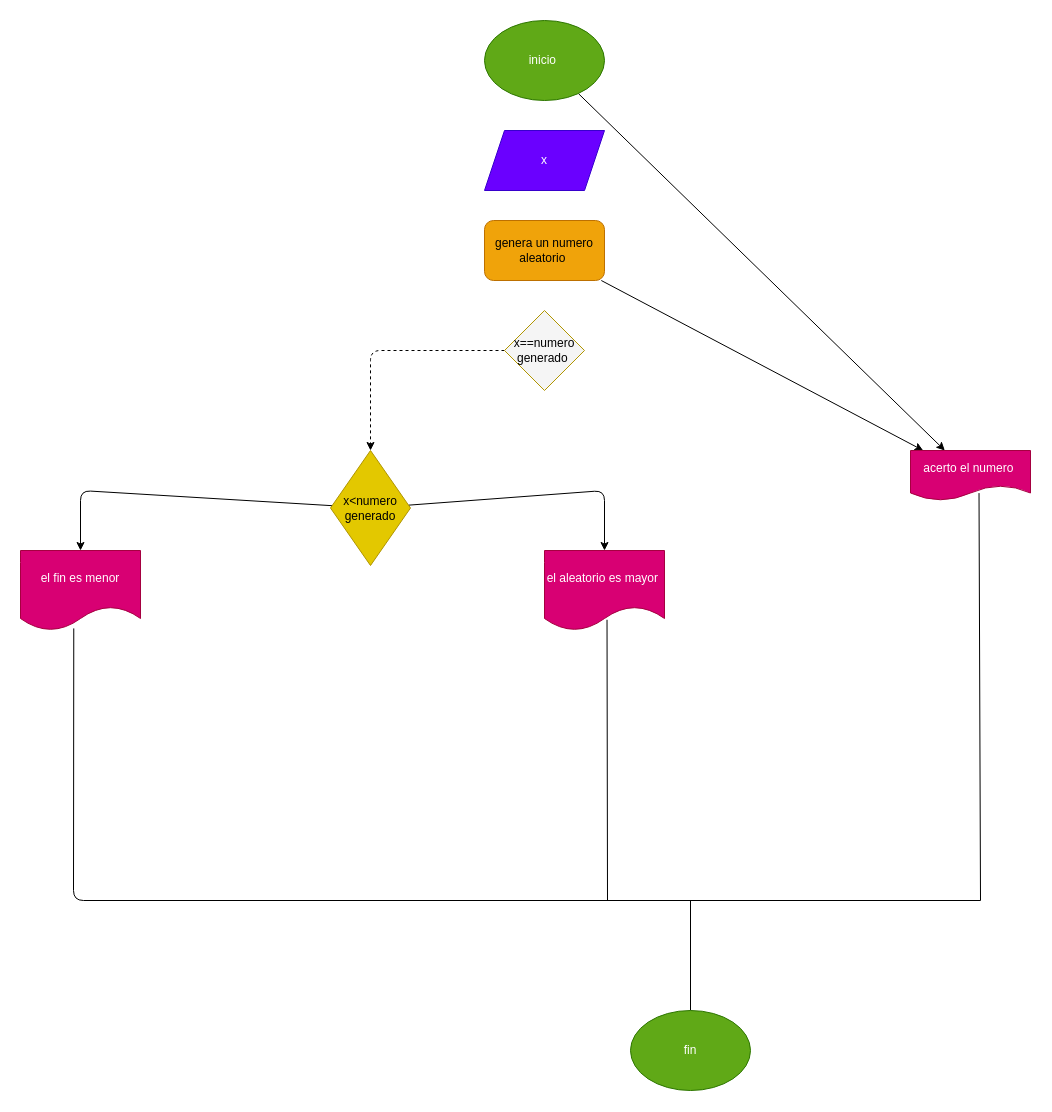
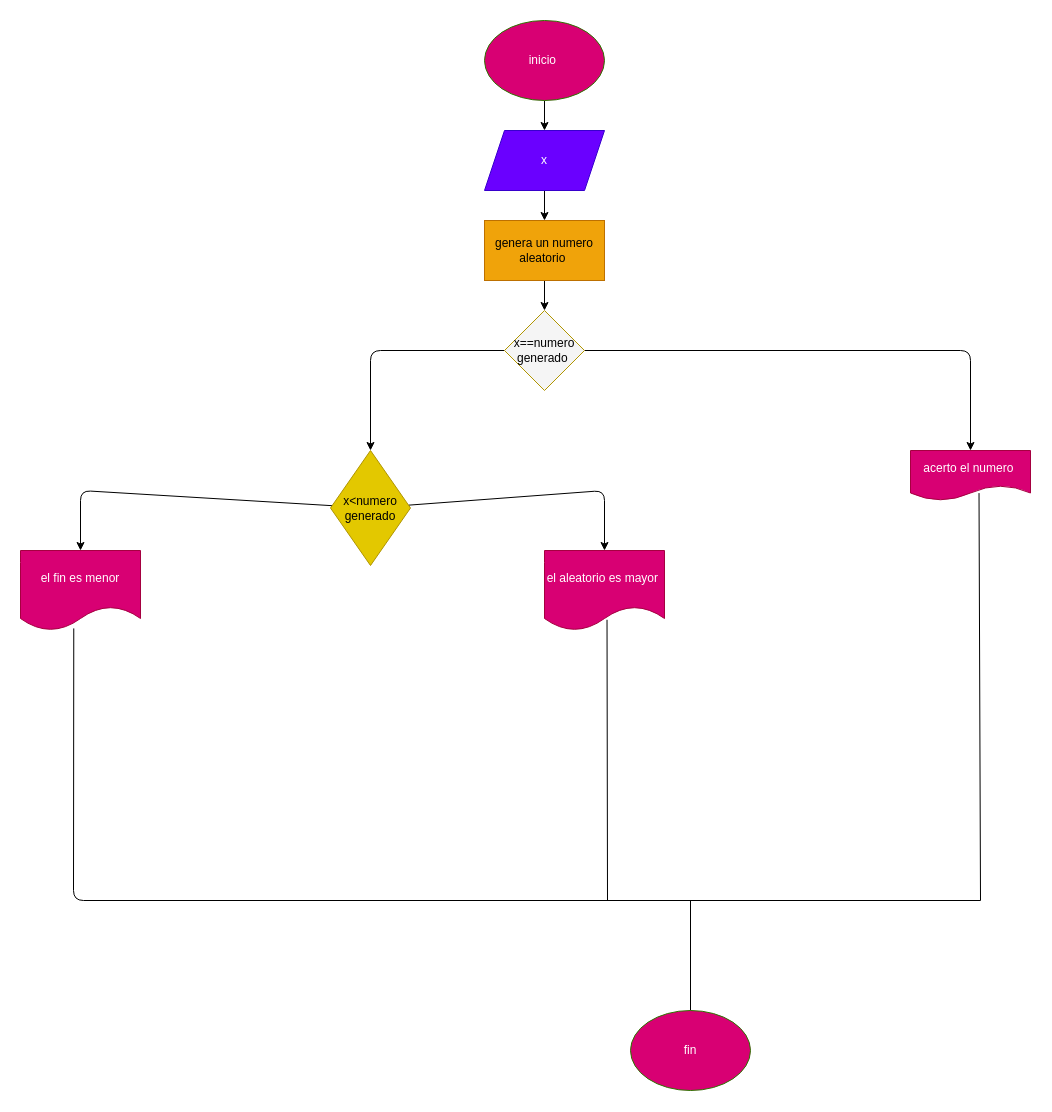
node "inicio": fillcolor #60a917 -> #d80073
edge "x" -> "genera un numero aleatorio": added
node "genera un numero aleatorio": shape rounded rectangle -> rectangle
edge "inicio" -> "acerto el numero": now "inicio" -> "x"
edge "x==numero generado" -> "x<numero generado": style dashed -> solid
edge "x==numero generado" -> "acerto el numero": added
edge "genera un numero aleatorio" -> "acerto el numero": now "genera un numero aleatorio" -> "x==numero generado"
node "fin": fillcolor #60a917 -> #d80073
